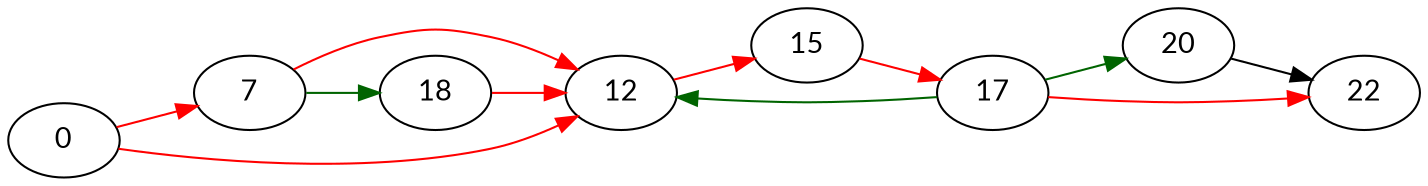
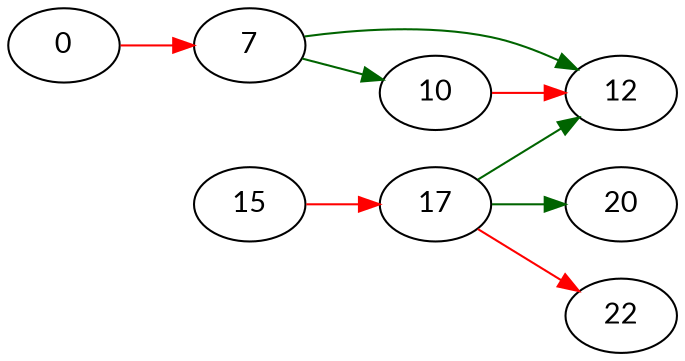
edge "7" -> "12": color red -> darkgreen
edge "20" -> "22": removed
edge "12" -> "15": removed
node "18": label "18" -> "10"
edge "0" -> "12": removed
